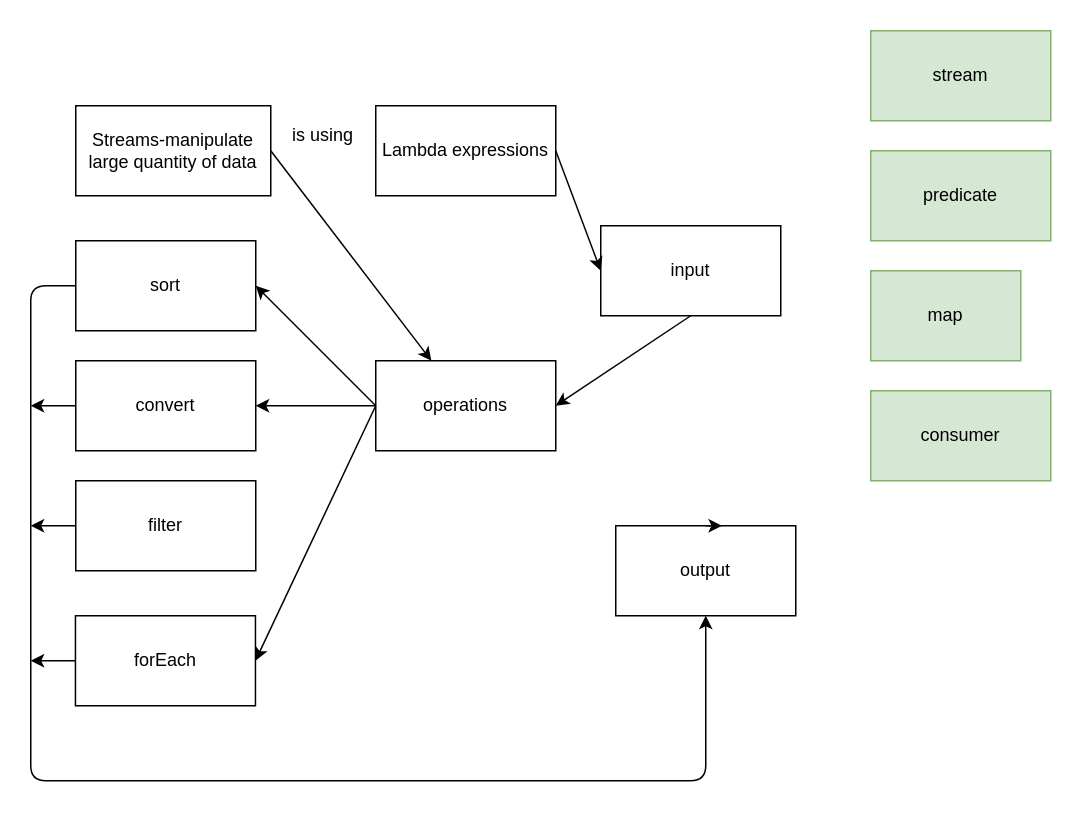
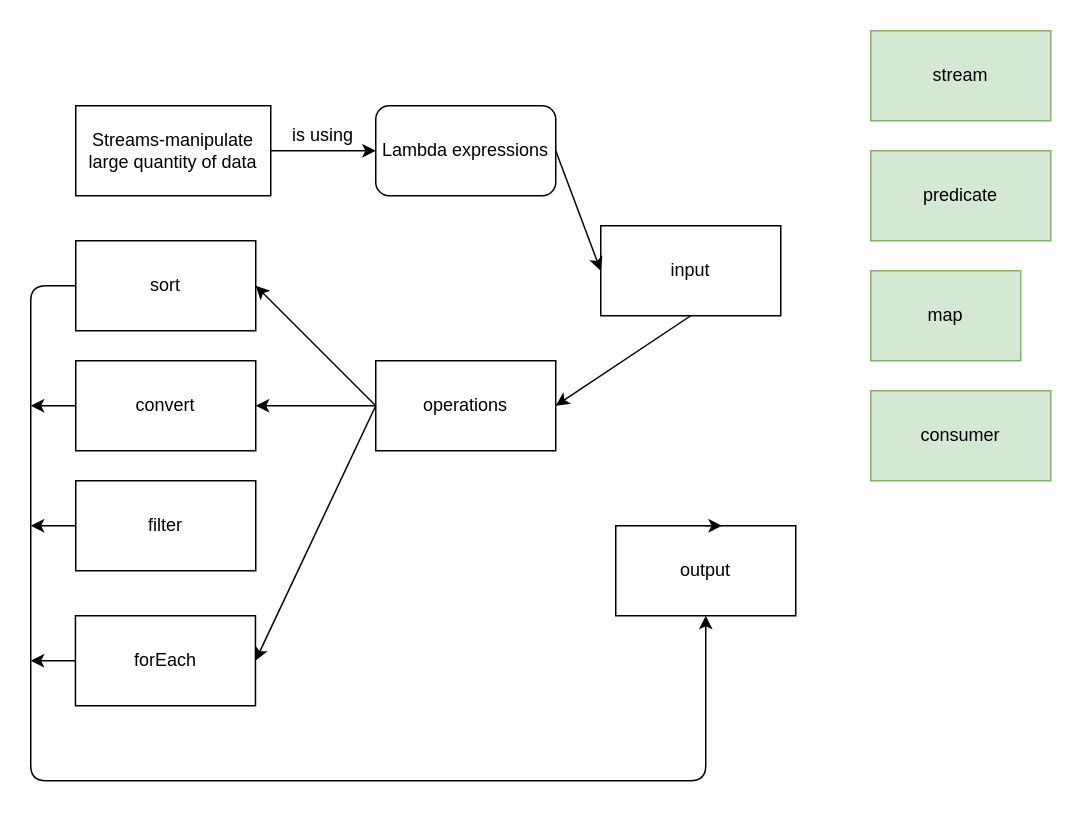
node "Lambda expressions": shape rectangle -> rounded rectangle
edge "Streams-manipulate large quantity of data" -> "operations": now "Streams-manipulate large quantity of data" -> "Lambda expressions"
